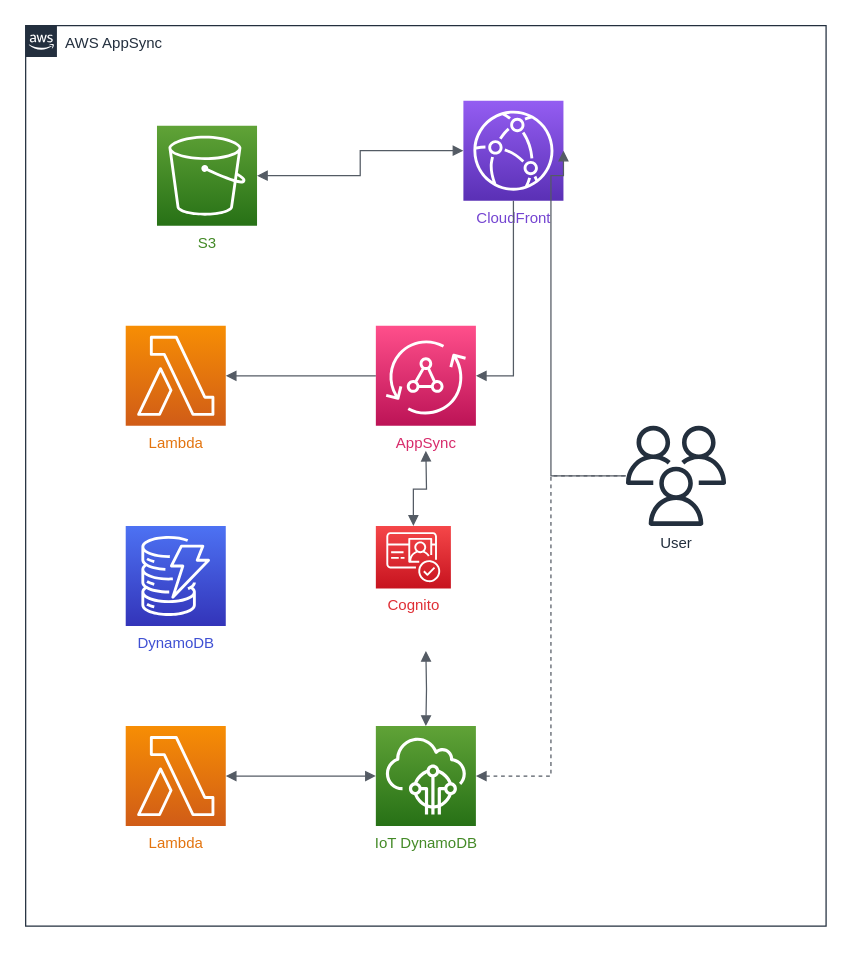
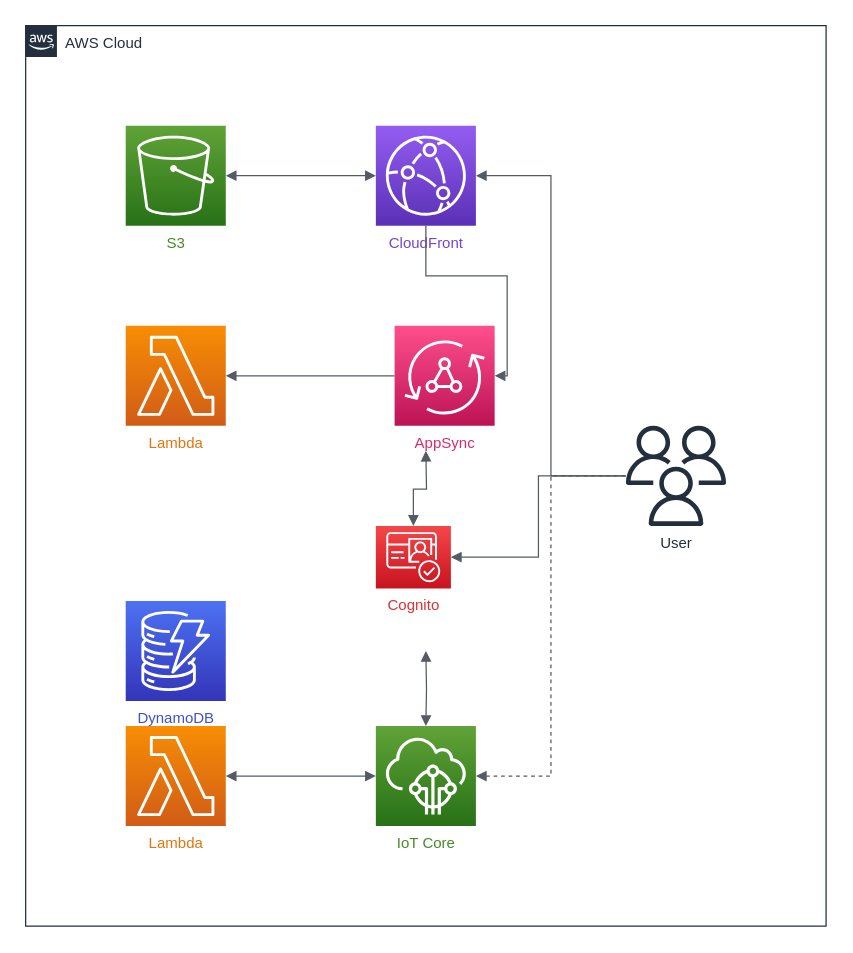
node "AWS AppSync": label "AWS AppSync" -> "AWS Cloud"
node "CloudFront": moved (513, 151) -> (426, 176)
node "S3": moved (207, 176) -> (176, 176)
node "AppSync": moved (426, 376) -> (444, 376)
edge "User" -> "Cognito": added
node "DynamoDB": moved (176, 576) -> (176, 651)
node "IoT DynamoDB": label "IoT DynamoDB" -> "IoT Core"
